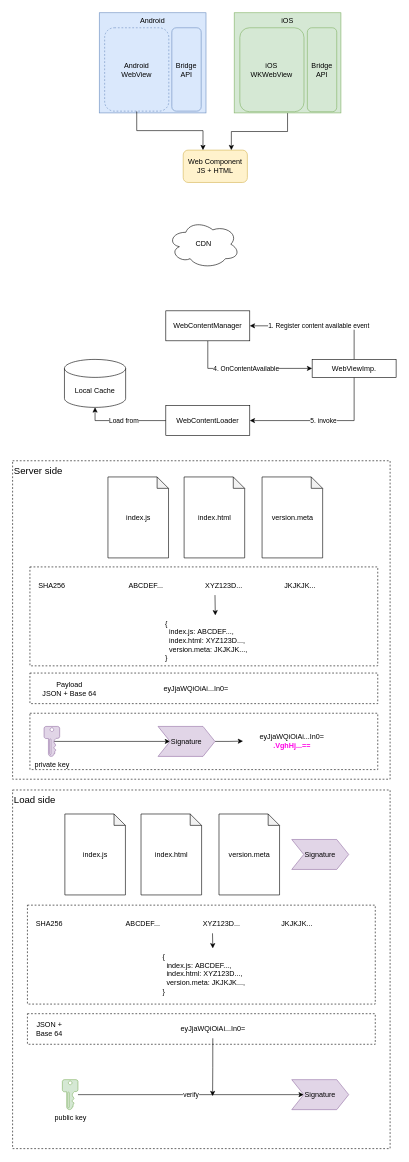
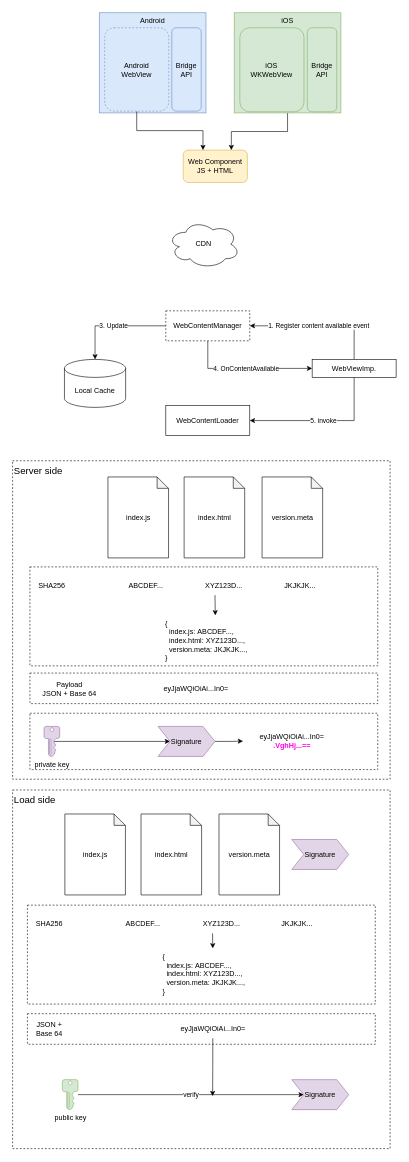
edge "WebContentManager" -> "Local Cache": added, label "3. Update"
node "WebContentManager": style solid -> dashed
edge "WebContentLoader" -> "Local Cache": removed, label "Load from"
